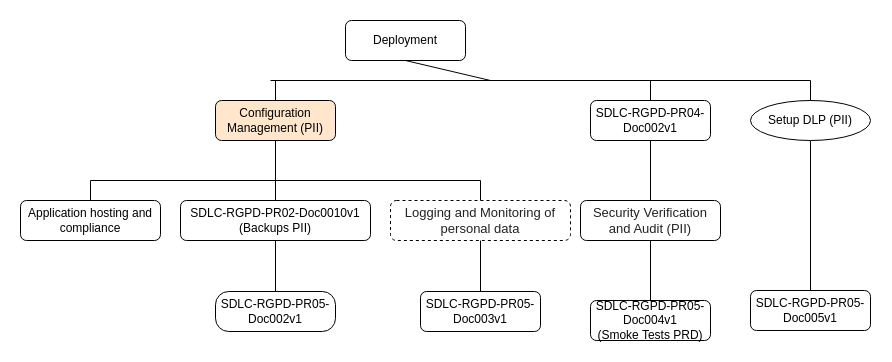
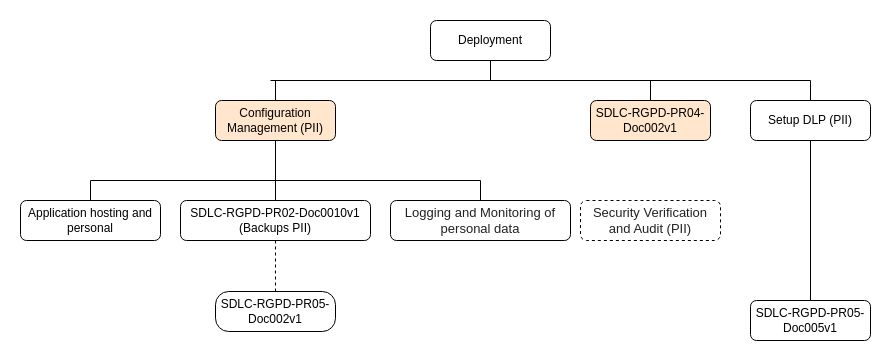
node "Deployment": moved (406, 41) -> (491, 41)
node "SDLC-RGPD-PR04-Doc002v1": fillcolor #ffffff -> #ffe6cc
node "Setup DLP (PII)": shape ellipse -> rounded rectangle
edge "SDLC-RGPD-PR04-Doc002v1" -- "Security Verification and Audit (PII)": removed
node "Application hosting and compliance": label "Application hosting and compliance" -> "Application hosting and personal"
node "Logging and Monitoring of personal data": style dashed -> solid
node "Security Verification and Audit (PII)": style solid -> dashed
edge "Logging and Monitoring of personal data" -- "SDLC-RGPD-PR05-Doc003v1": removed
edge "SDLC-RGPD-PR02-Doc0010v1 (Backups PII)" -- "SDLC-RGPD-PR05-Doc002v1": style solid -> dashed
edge "Security Verification and Audit (PII)" -- "SDLC-RGPD-PR05-Doc004v1 (Smoke Tests PRD)": removed
node "SDLC-RGPD-PR05-Doc005v1": moved (811, 311) -> (811, 321)
node "SDLC-RGPD-PR05-Doc003v1": removed
node "SDLC-RGPD-PR05-Doc004v1 (Smoke Tests PRD)": removed
